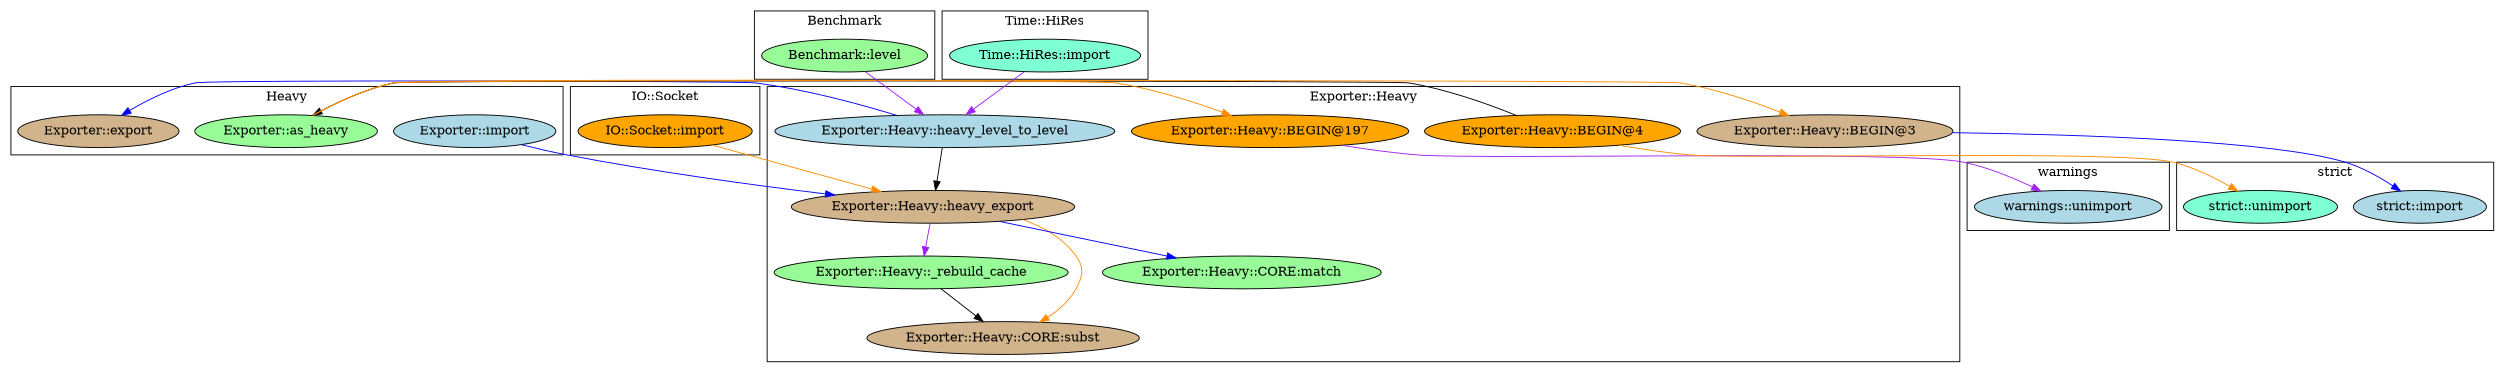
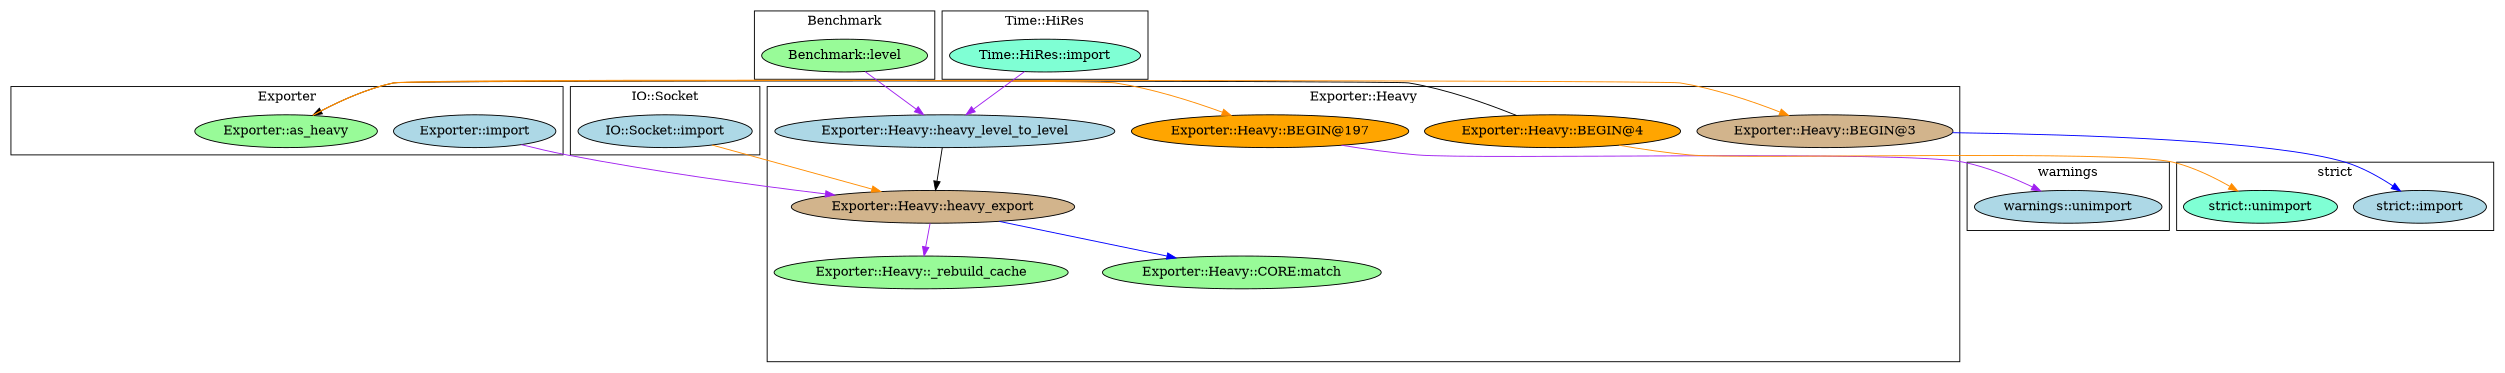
cluster "Heavy": label "Heavy" -> "Exporter"
node "Exporter::export": removed
node "IO::Socket::import": fillcolor orange -> lightblue
edge "Exporter::import" -> "Exporter::Heavy::heavy_export": color blue -> purple
node "Exporter::Heavy::CORE:subst": removed
